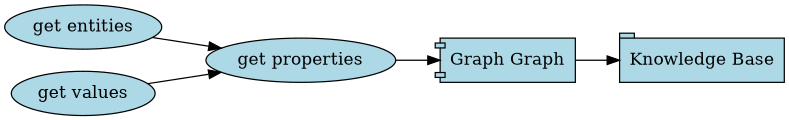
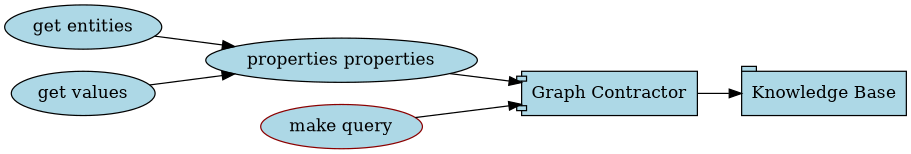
node "get properties": label "get properties" -> "properties properties"
node "Graph Graph": label "Graph Graph" -> "Graph Contractor"
node "make query": added
